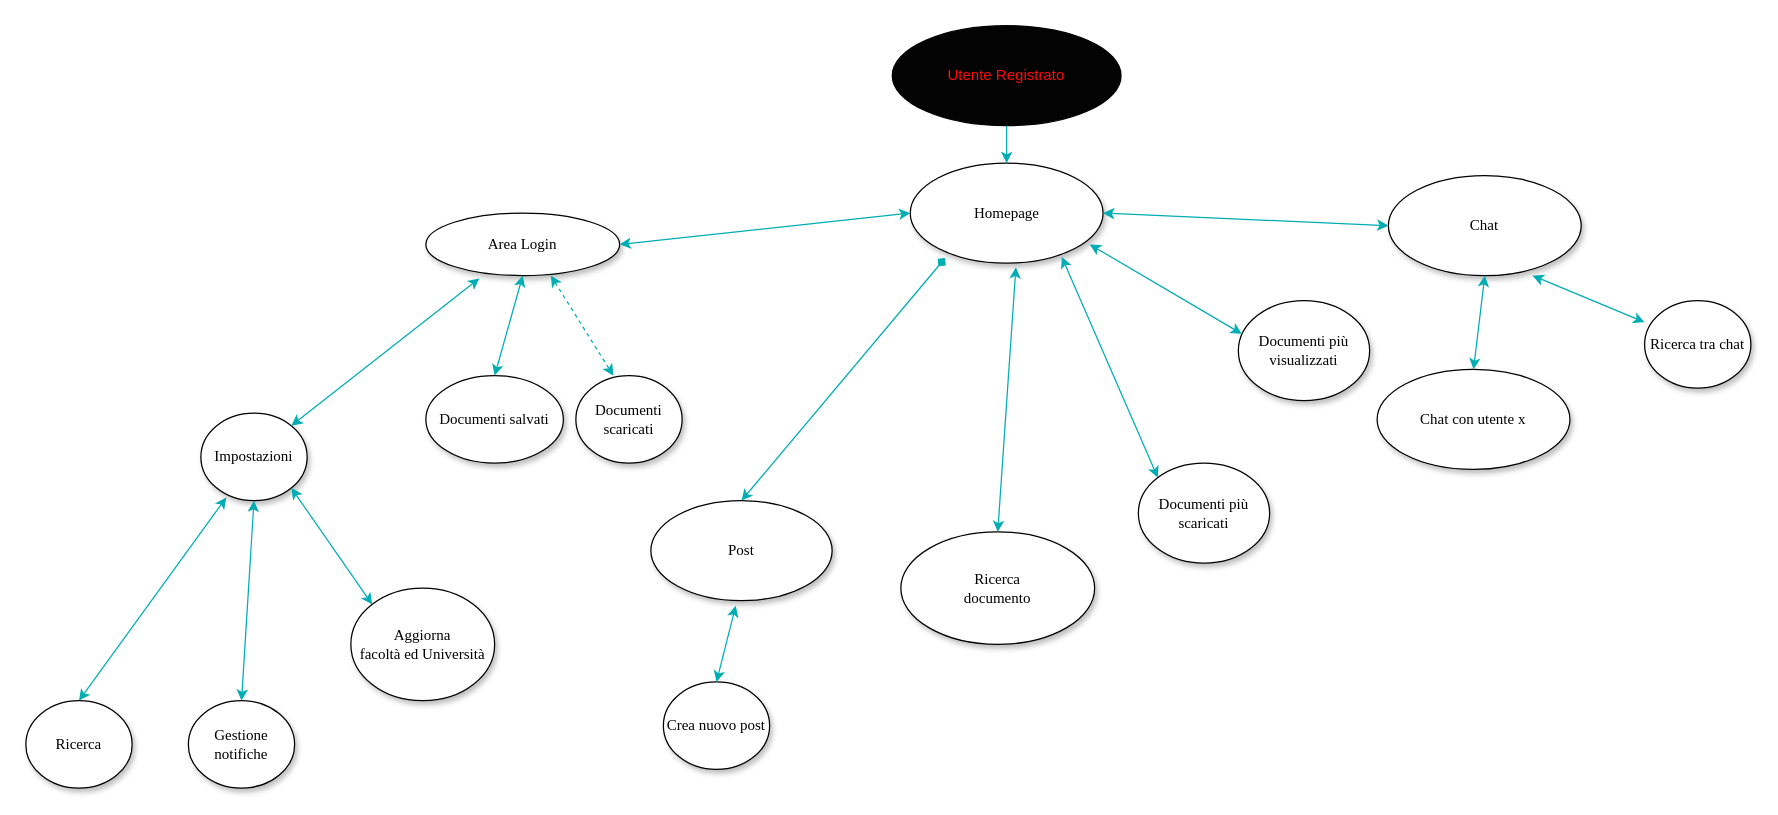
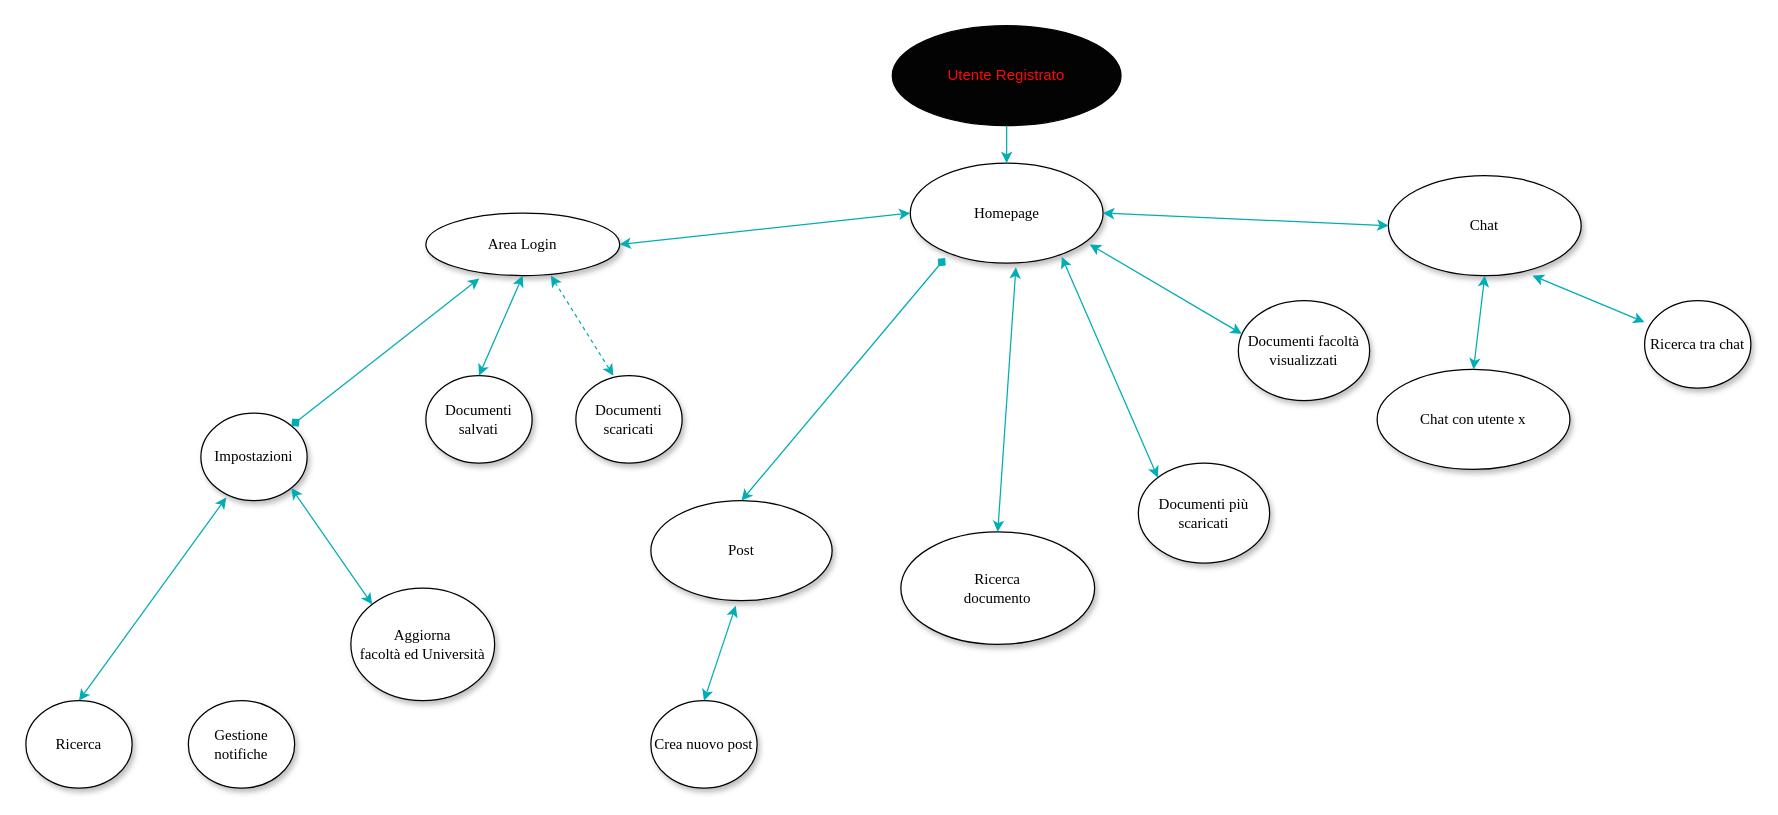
node "Documenti più visualizzati": label "Documenti più visualizzati" -> "Documenti facoltà visualizzati"
node "Documenti salvati": size 138x88 -> 106x88
edge "Area Login" -- "Impostazioni": arrowhead classic -> diamond
edge "Impostazioni" -- "Gestione notifiche": removed
node "Crea nuovo post": moved (716, 726) -> (704, 744)
